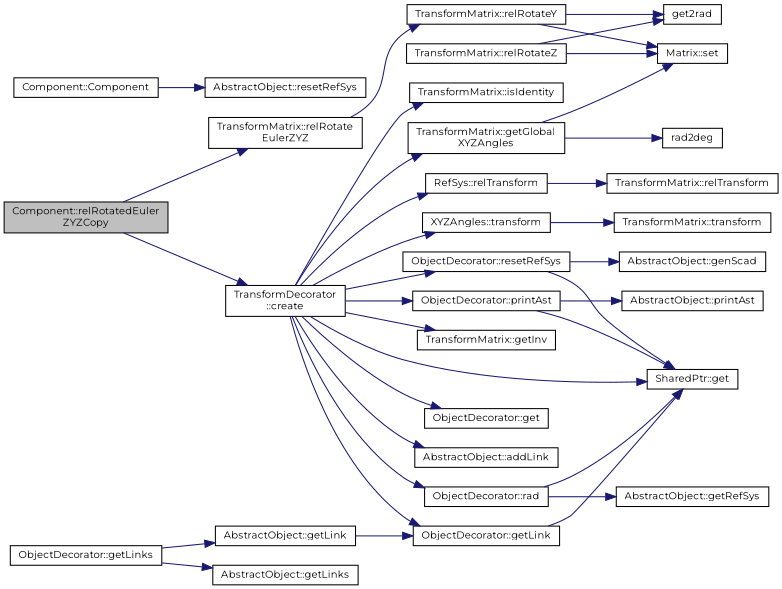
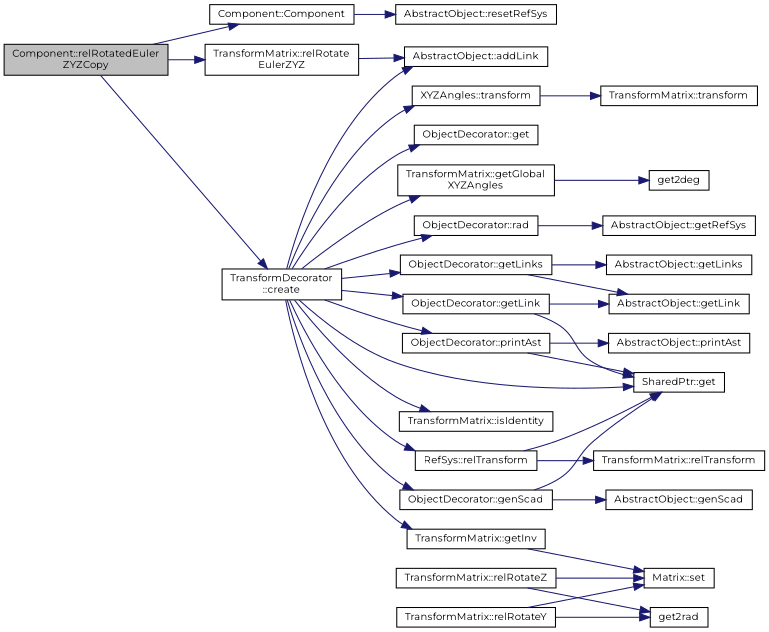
edge "Component::relRotatedEuler ZYZCopy" -> "Component::Component": added
edge "TransformMatrix::relRotate EulerZYZ" -> "TransformMatrix::relRotateY": now "TransformMatrix::relRotate EulerZYZ" -> "AbstractObject::addLink"
edge "TransformMatrix::getGlobal XYZAngles" -> "Matrix::set": now "TransformMatrix::getInv" -> "Matrix::set"
node "rad2deg": label "rad2deg" -> "get2deg"
node "ObjectDecorator::resetRefSys": label "ObjectDecorator::resetRefSys" -> "ObjectDecorator::genScad"
edge "TransformDecorator ::create" -> "ObjectDecorator::getLinks": added
edge "ObjectDecorator::rad" -> "SharedPtr::get": now "RefSys::relTransform" -> "SharedPtr::get"
edge "AbstractObject::getLink" -> "ObjectDecorator::getLink": reversed
